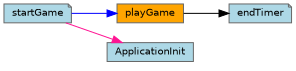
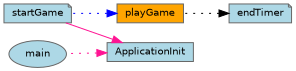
edge "startGame" -> "playGame": style solid -> dotted
edge "playGame" -> "endTimer": style solid -> dotted
node "main": added
